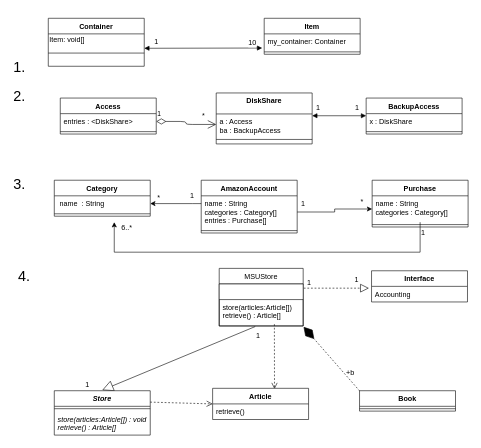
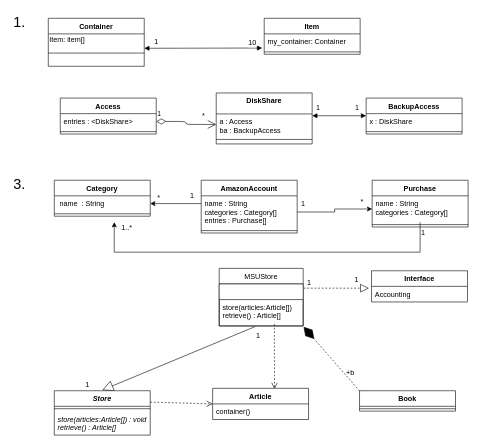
node "Item: void[]": label "Item: void[]" -> "Item: item[]"
node "1.": moved (24, 63) -> (24, 18)
node "2.": removed
node "6..*": label "6..*" -> "1..*"
node "4.": removed
node "retrieve()": label "retrieve()" -> "container()"
